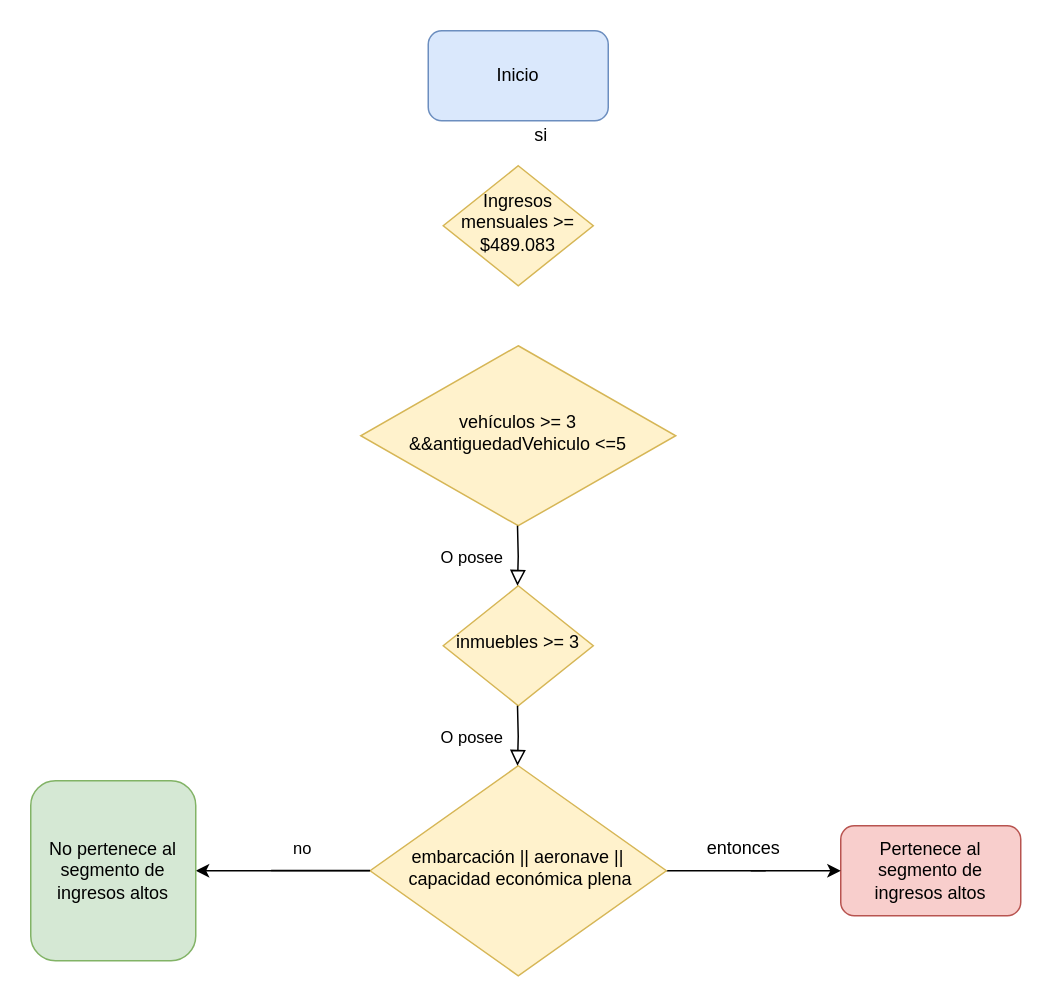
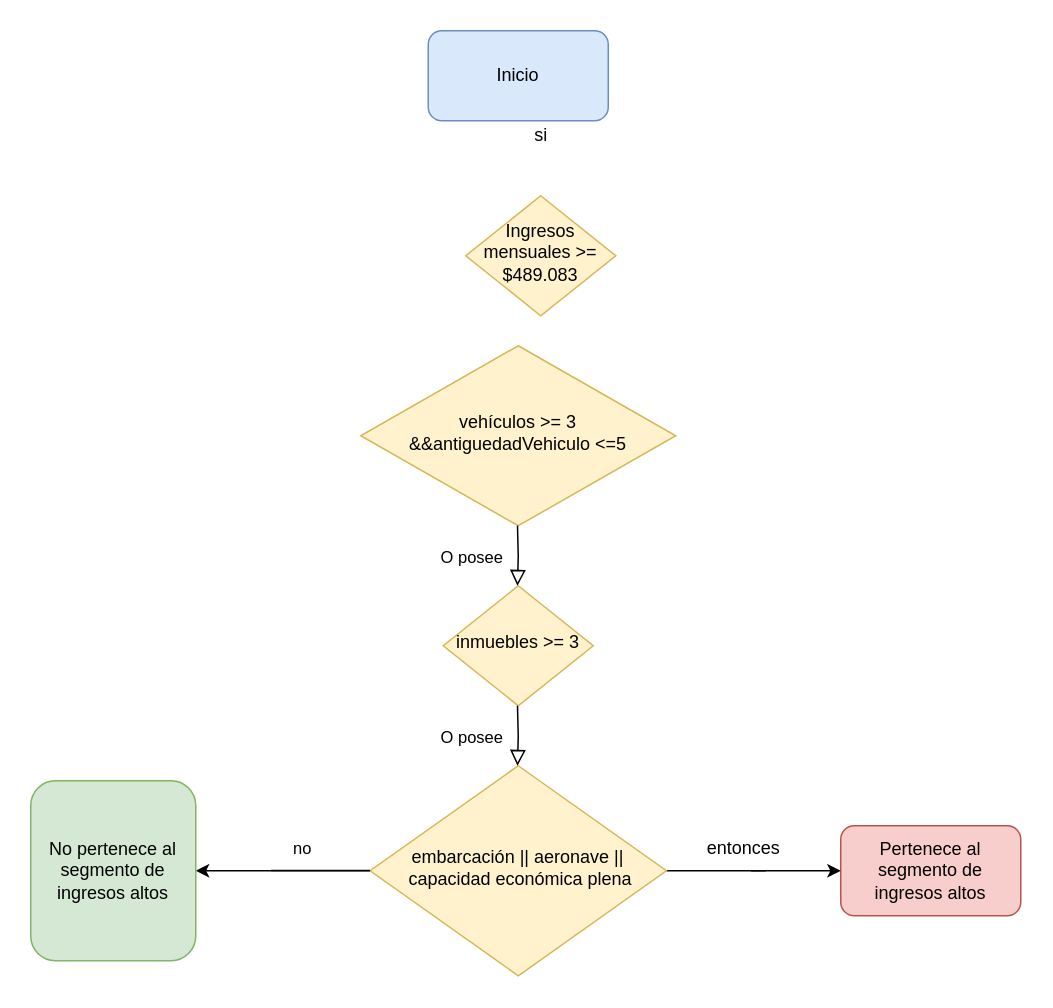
node "Ingresos mensuales >= $489.083": moved (518, 226) -> (541, 256)
